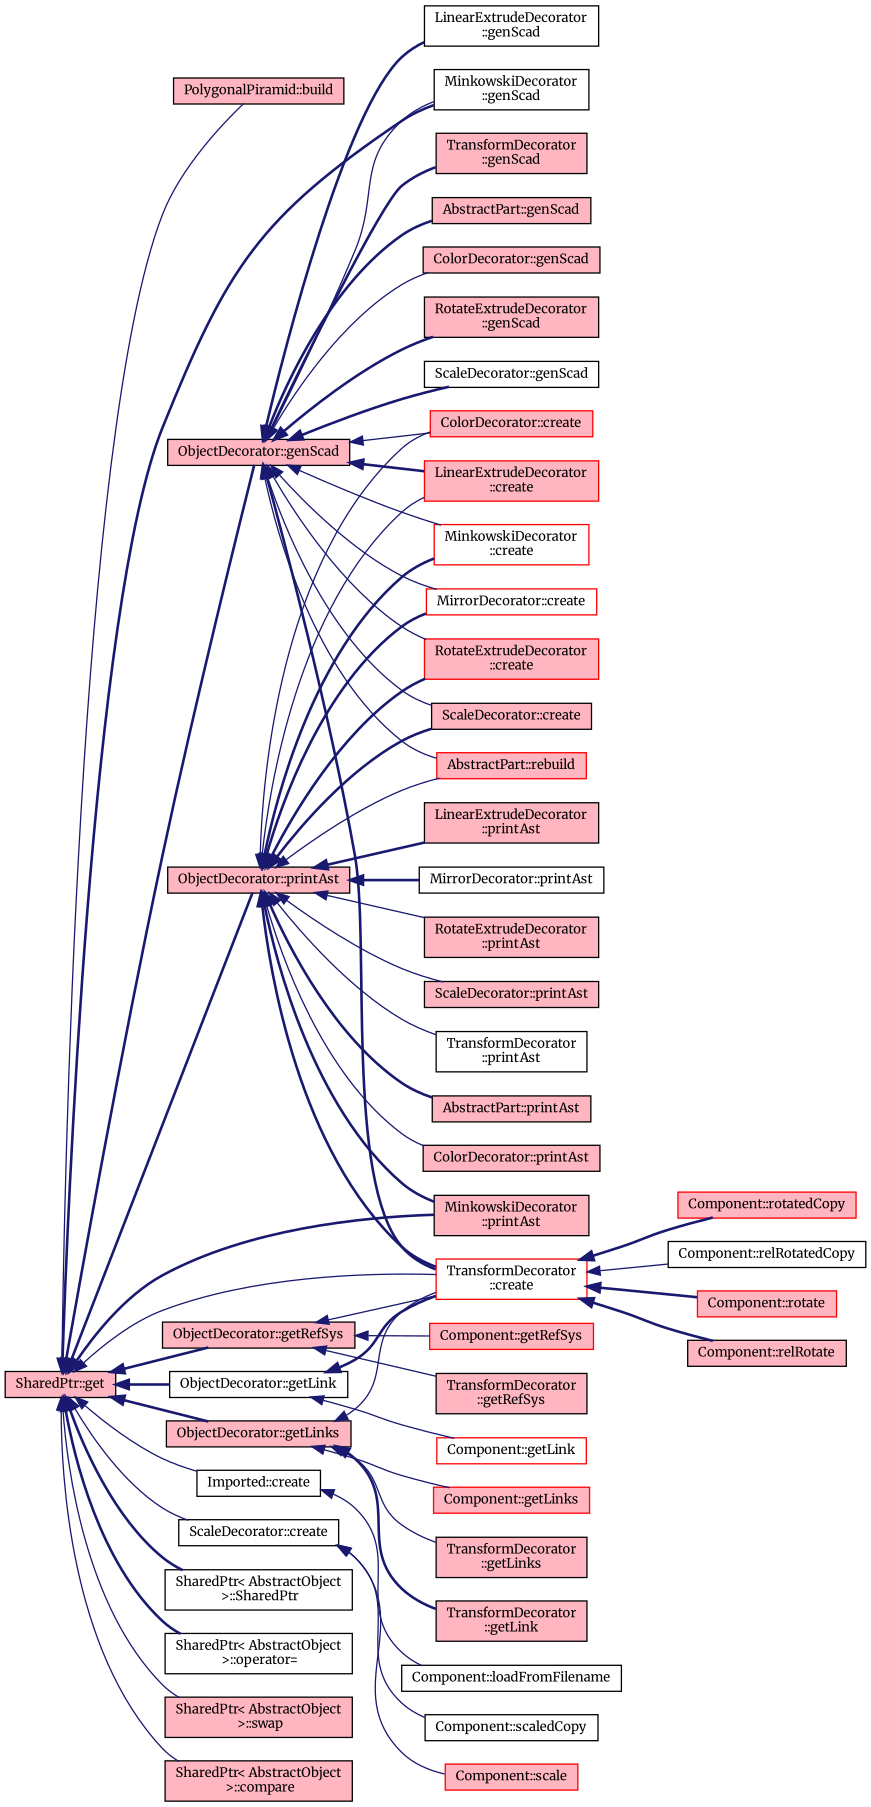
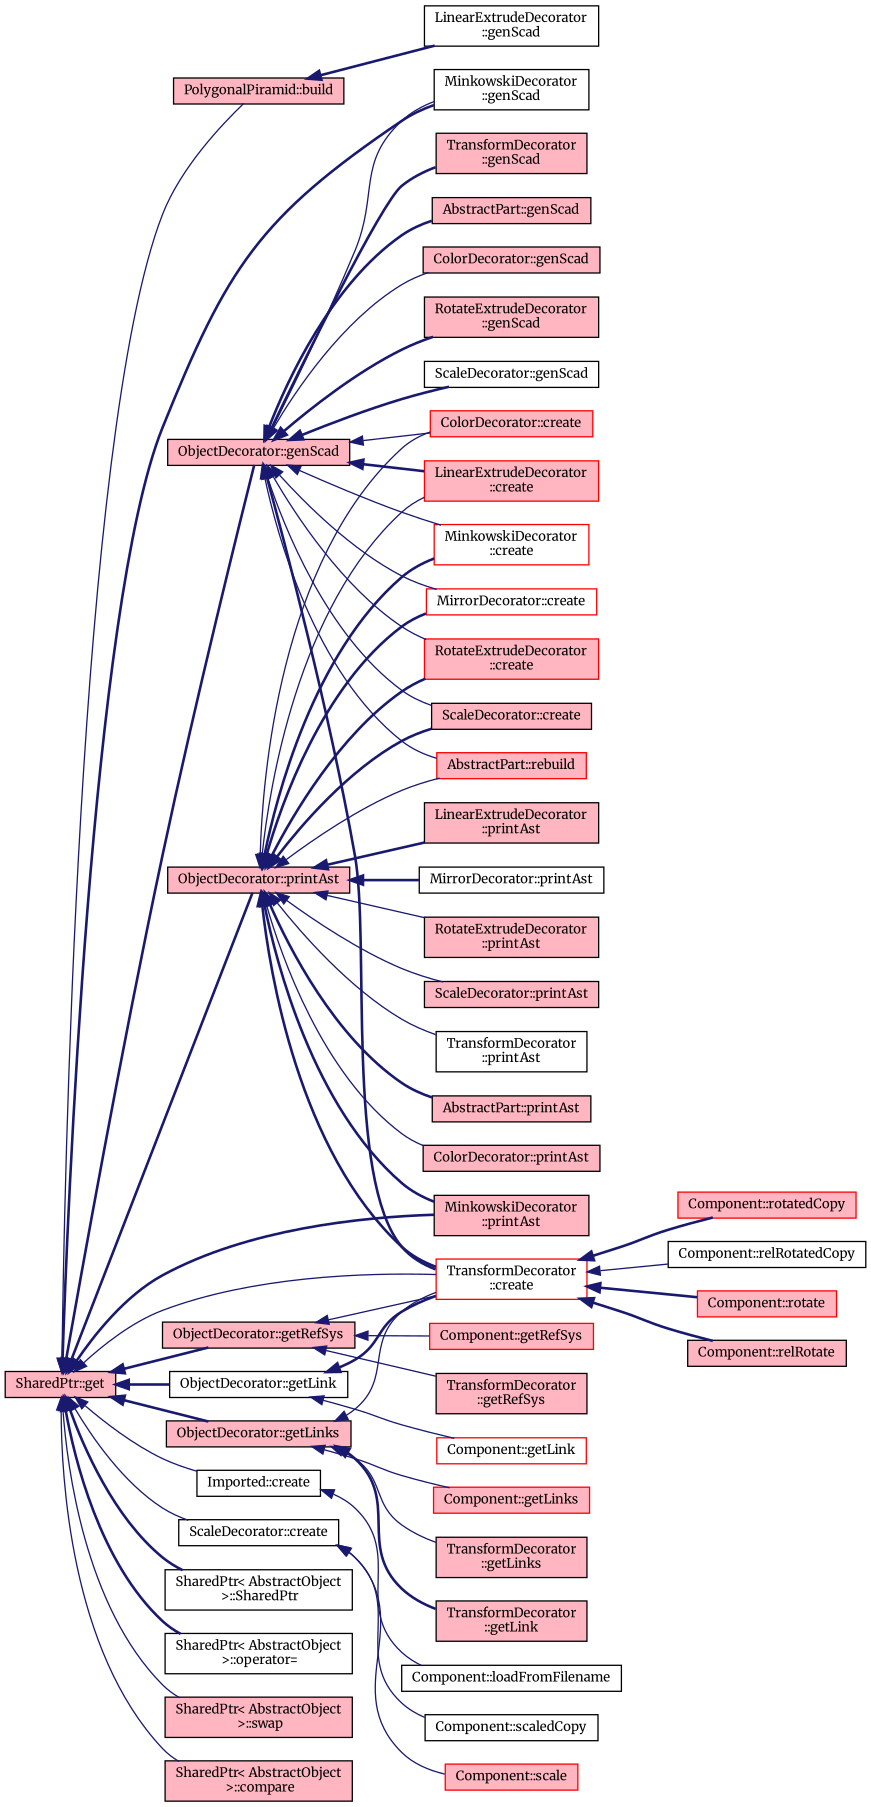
edge "LinearExtrudeDecorator ::genScad" -> "ObjectDecorator::genScad": now "LinearExtrudeDecorator ::genScad" -> "PolygonalPiramid::build"
